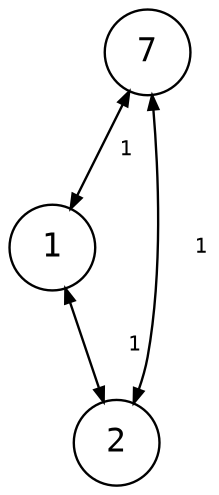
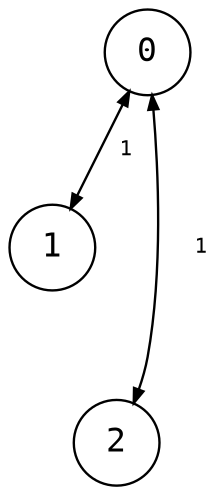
node "7": label "7" -> "0"
edge "1" -- "2": removed, label "1"
